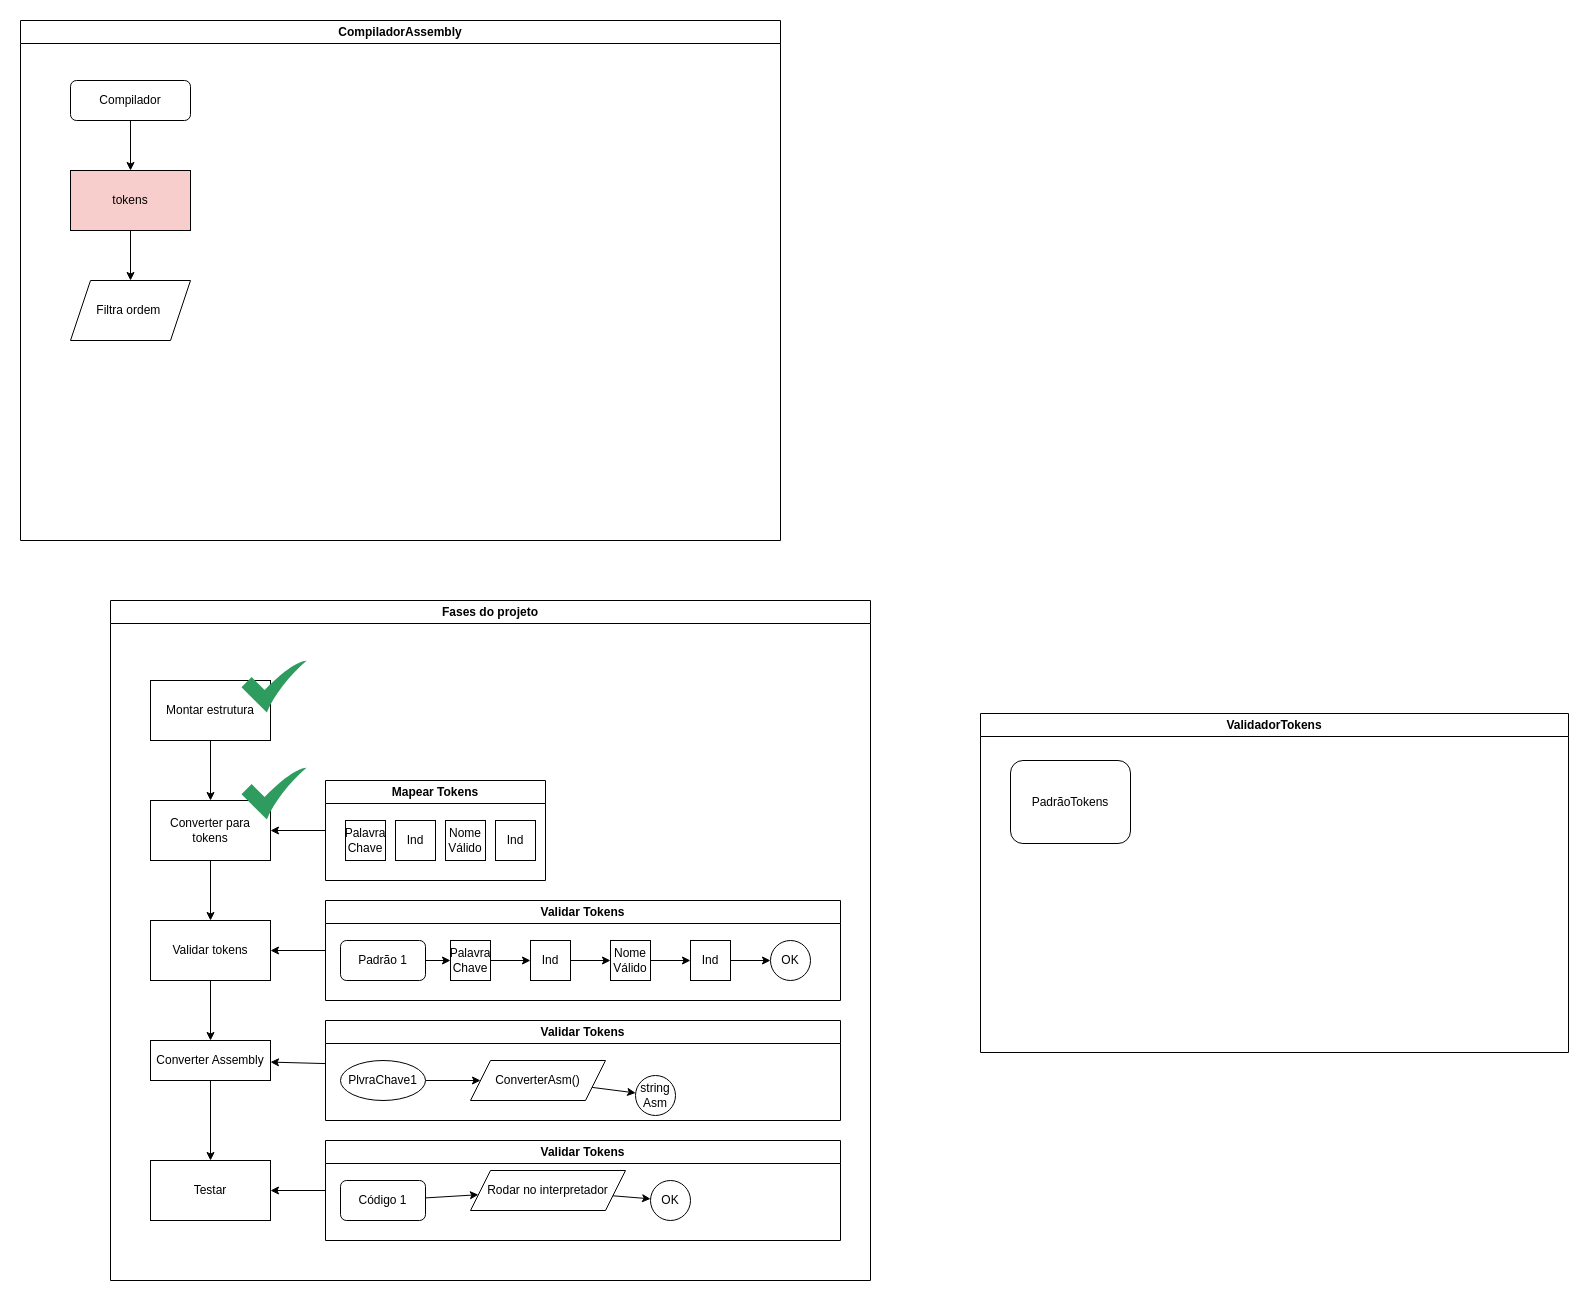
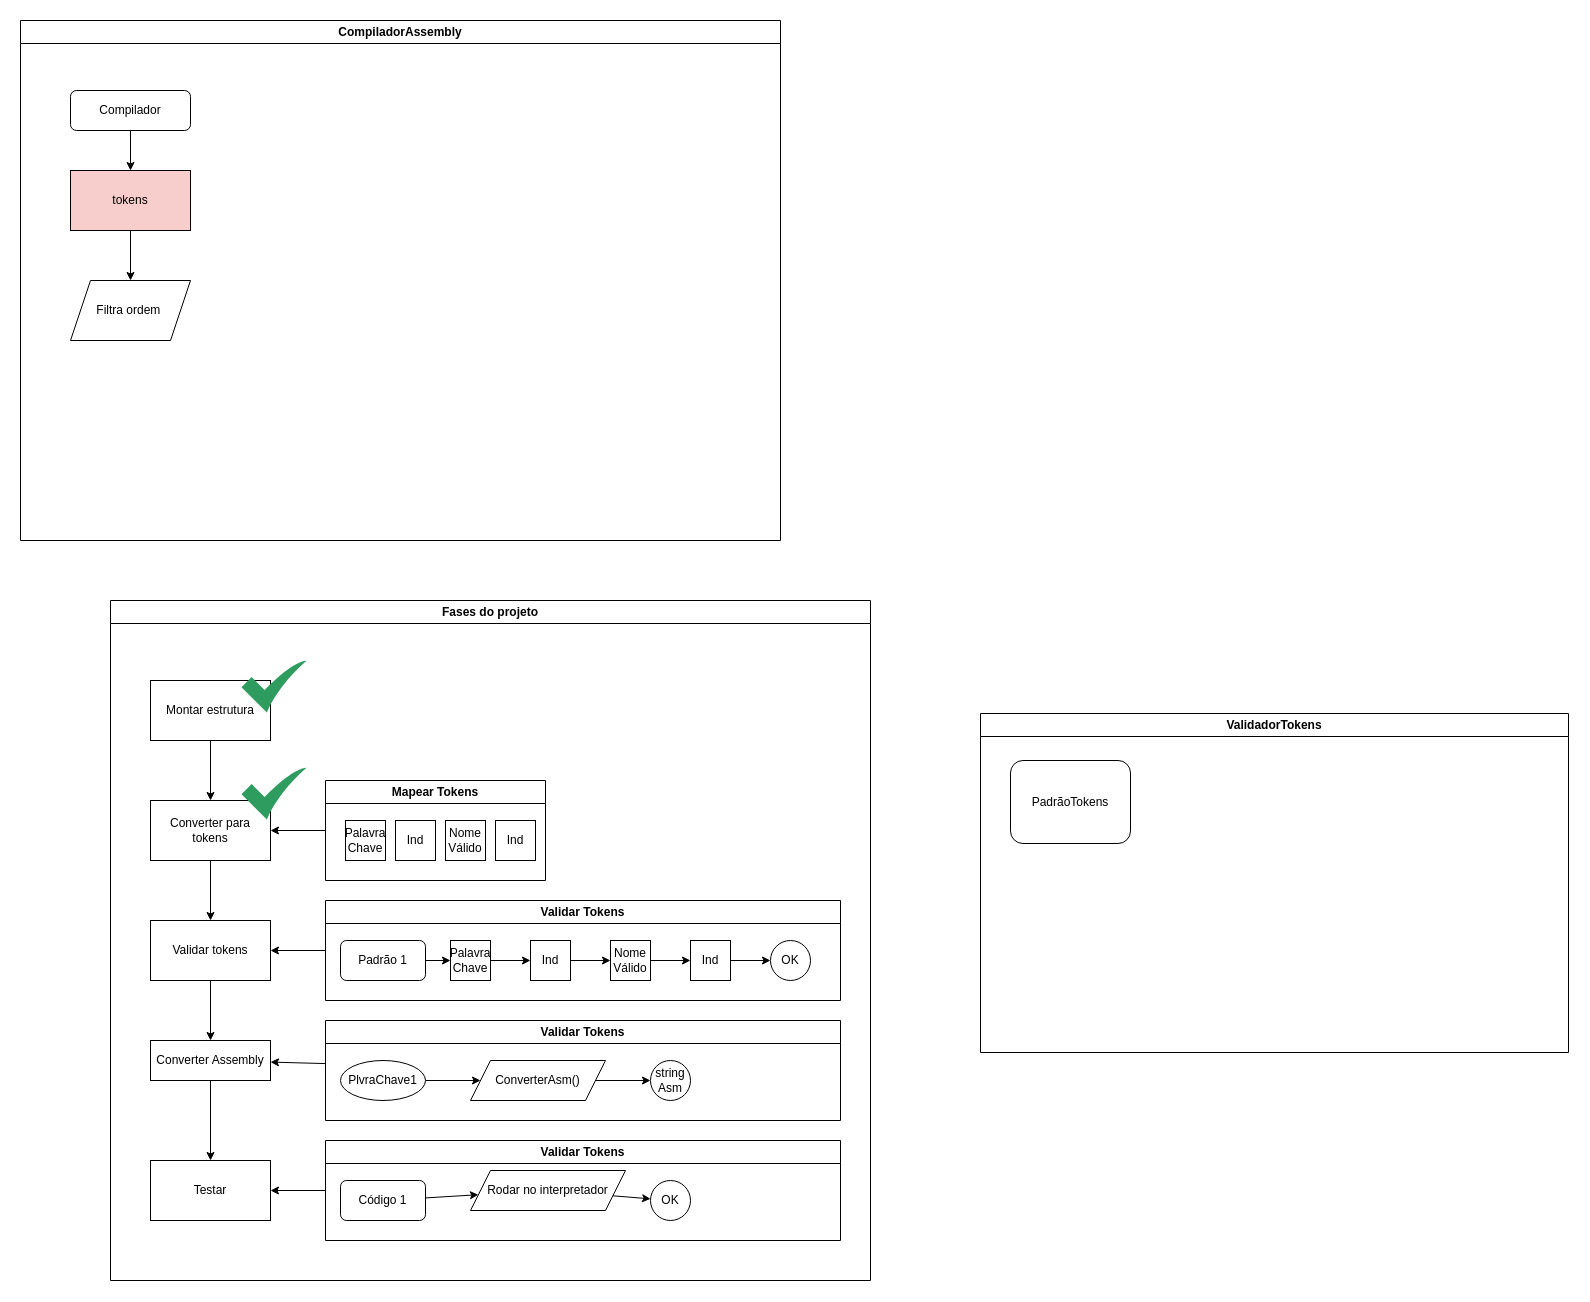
node "Compilador": moved (131, 101) -> (131, 111)
node "string Asm": moved (656, 1096) -> (671, 1081)
